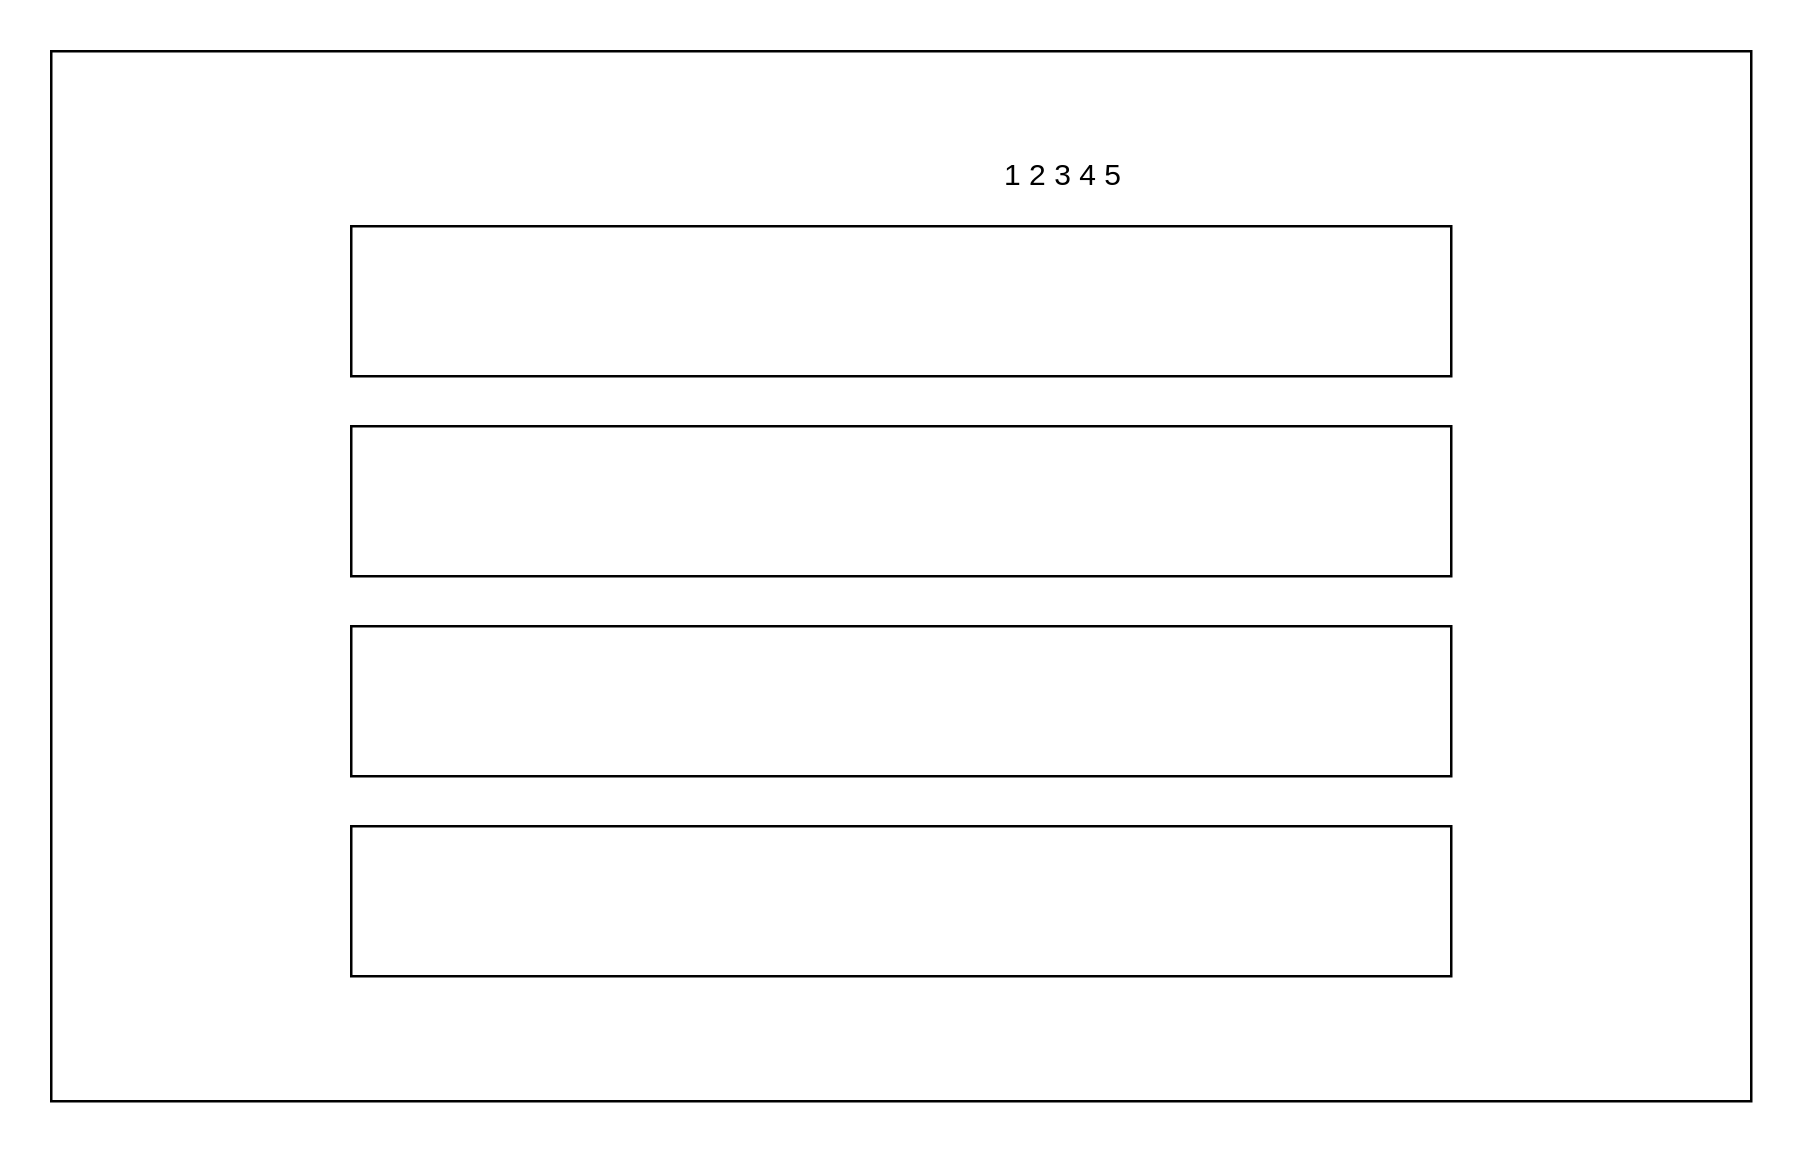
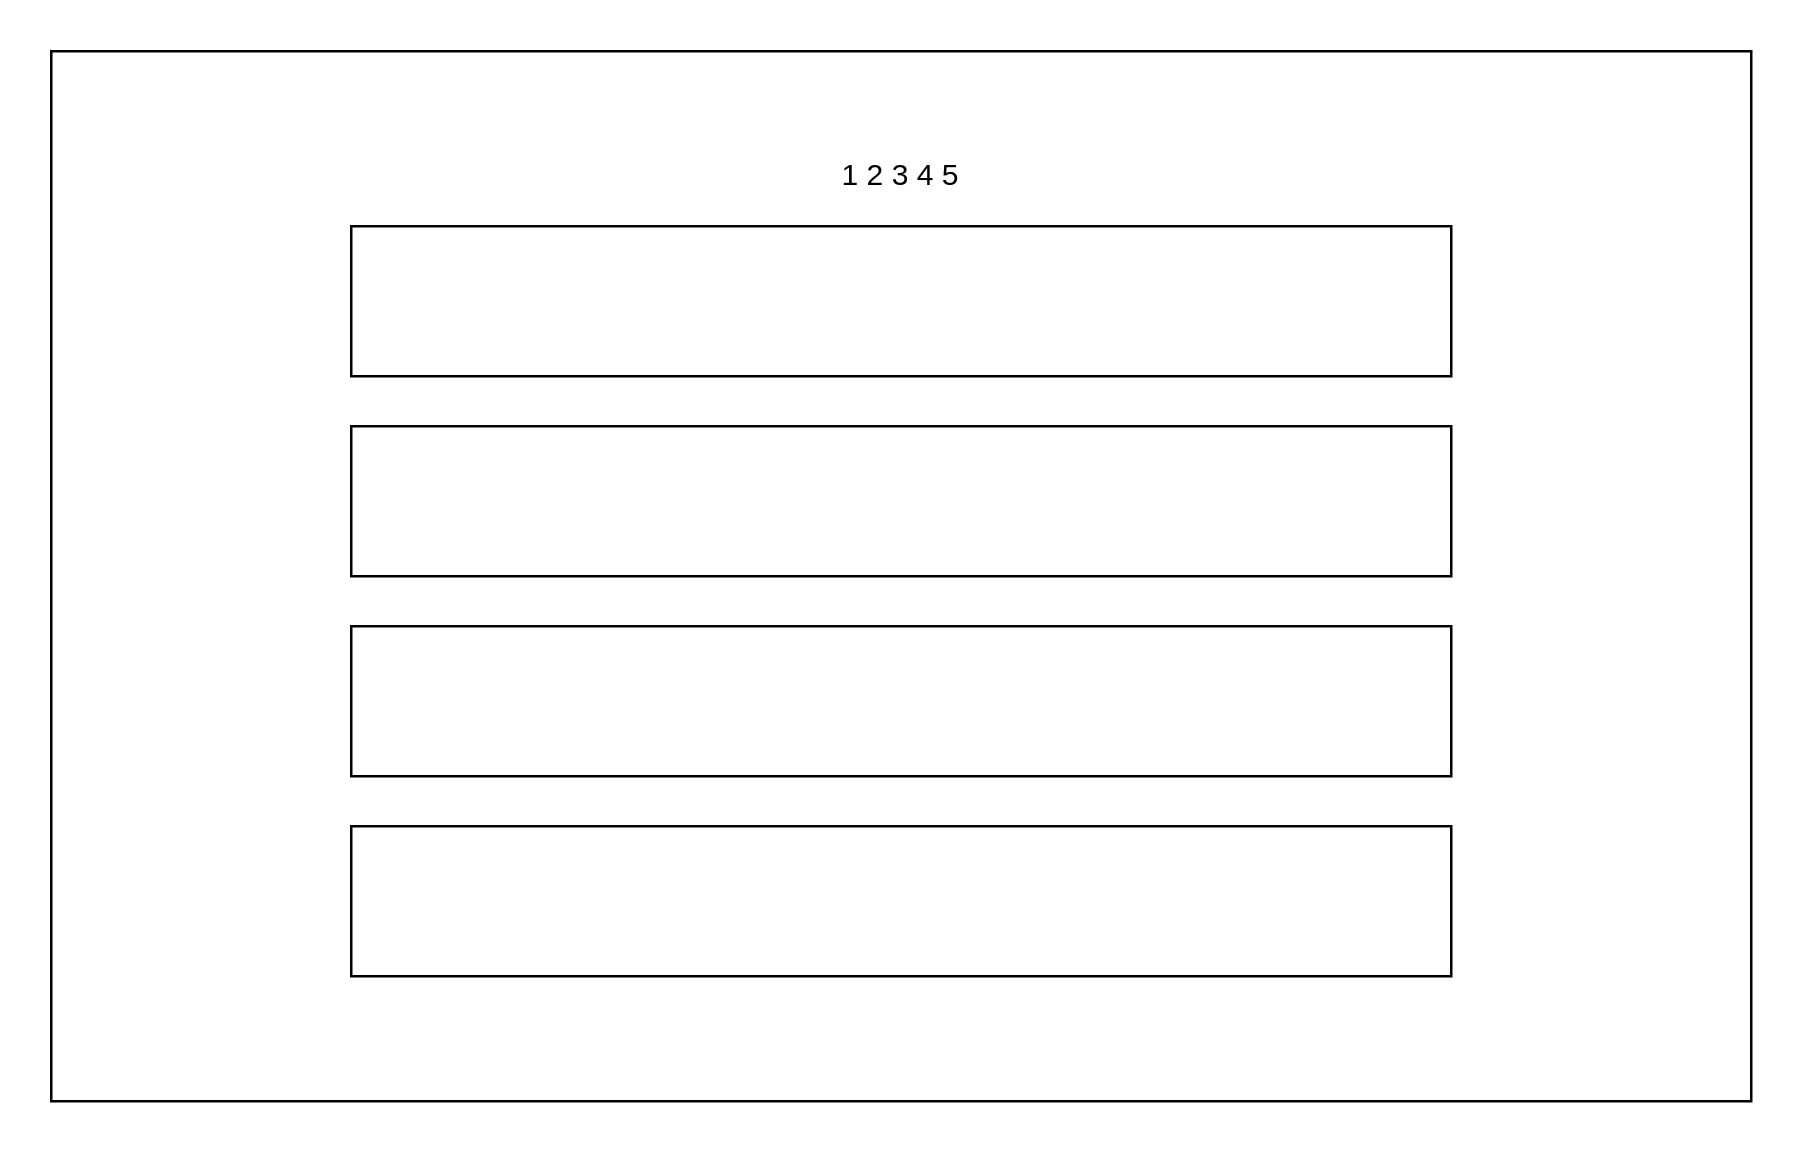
node "1 2 3 4 5": moved (1064, 176) -> (901, 176)
